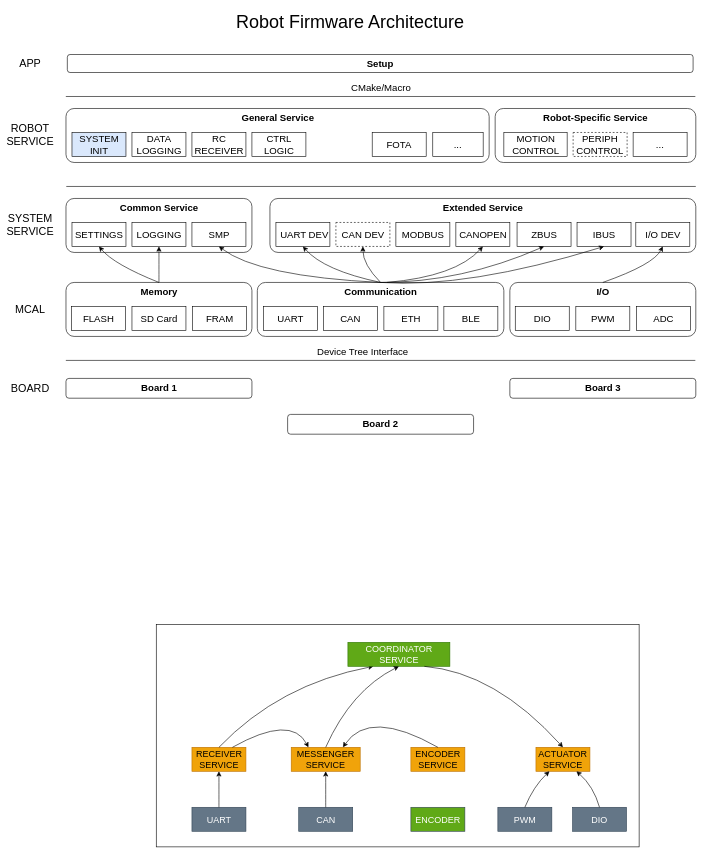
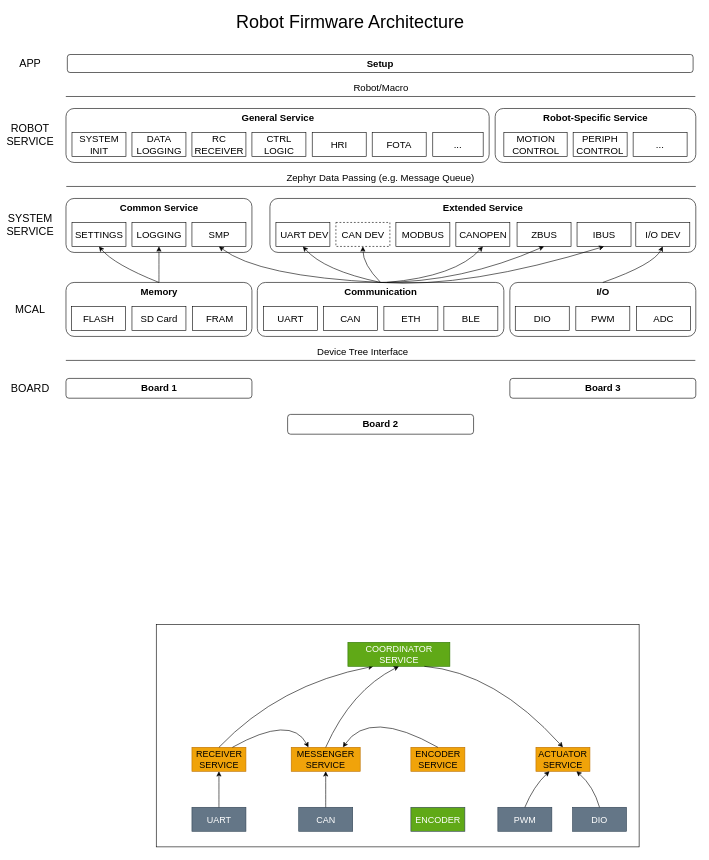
node "CMake/Macro": label "CMake/Macro" -> "Robot/Macro"
node "SYSTEM INIT": fillcolor #dae8fc -> #ffffff
node "HRI": added
node "PERIPH CONTROL": style dashed -> solid
node "Zephyr Data Passing (e.g. Message Queue)": added
